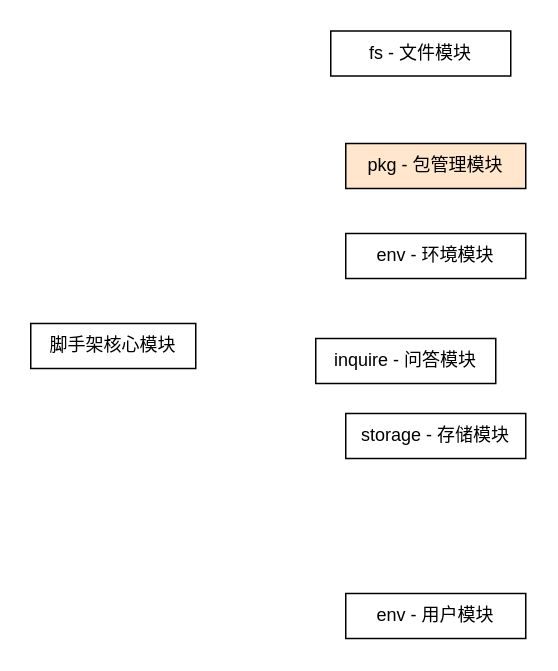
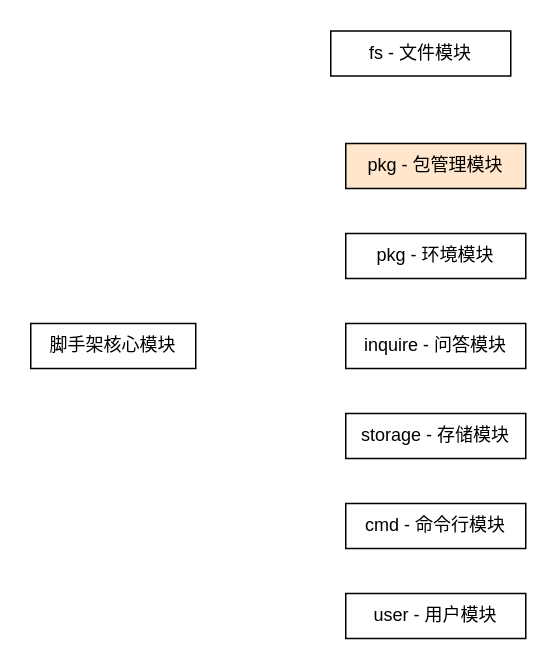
node "env - 环境模块": label "env - 环境模块" -> "pkg - 环境模块"
node "inquire - 问答模块": moved (406, 361) -> (436, 346)
node "cmd - 命令行模块": added
node "env - 用户模块": label "env - 用户模块" -> "user - 用户模块"
